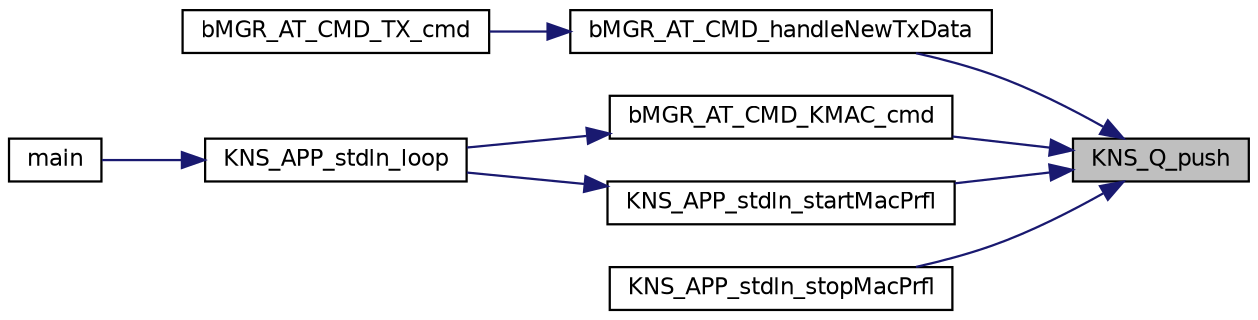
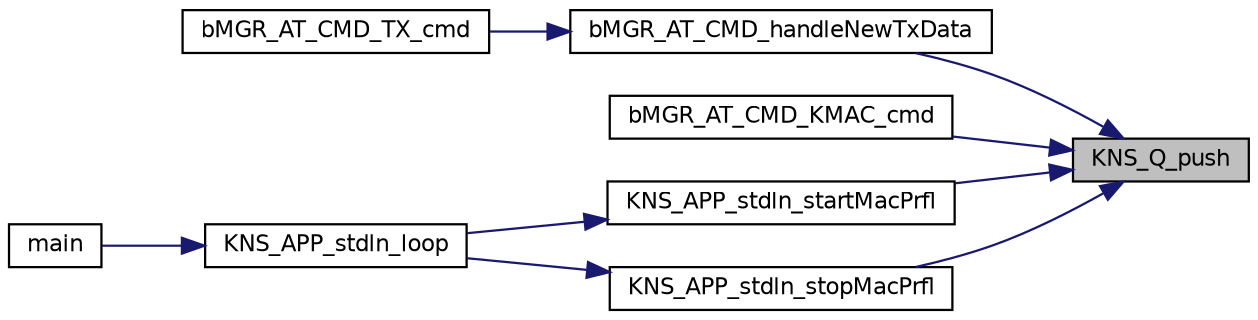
edge "KNS_APP_stdln_loop" -> "bMGR_AT_CMD_KMAC_cmd": now "KNS_APP_stdln_loop" -> "KNS_APP_stdln_stopMacPrfl"
